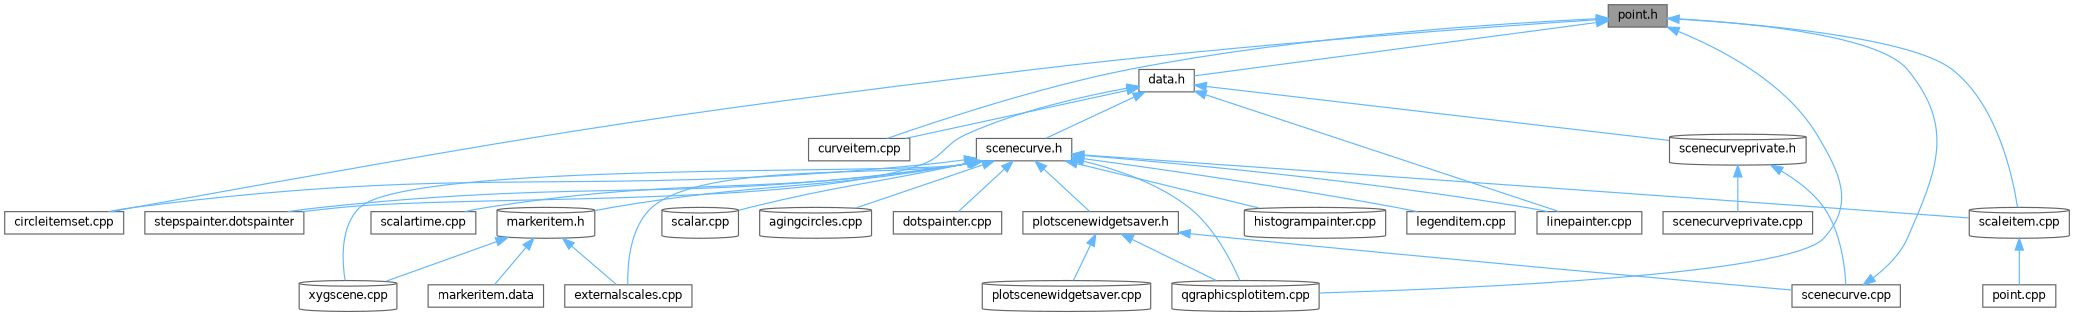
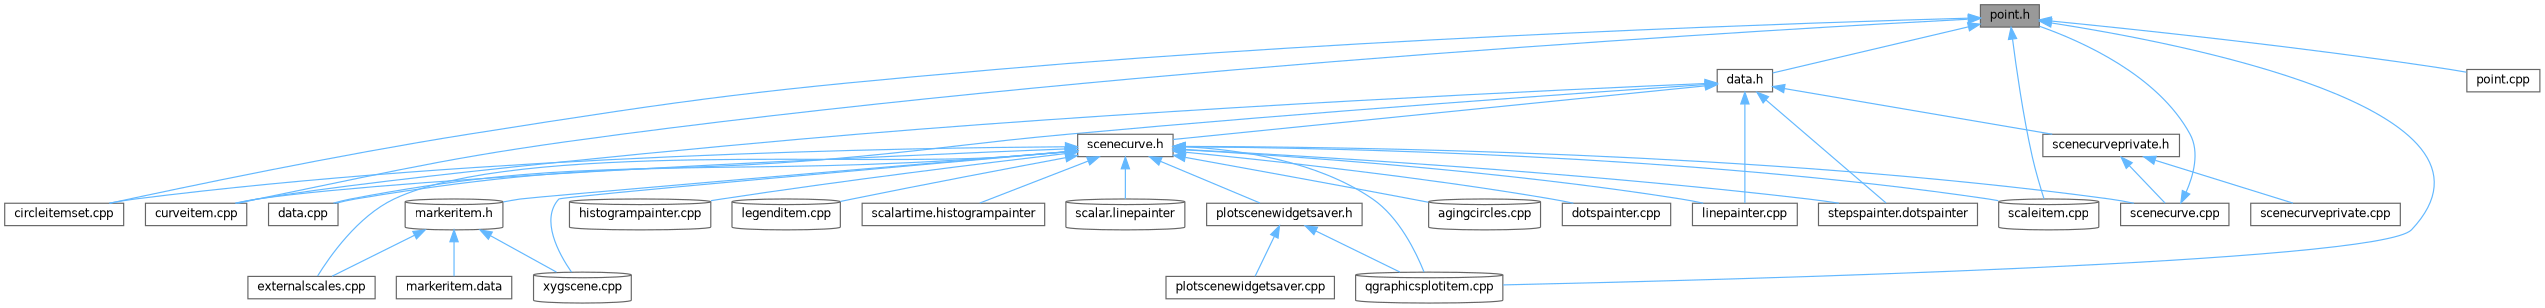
node "scenecurveprivate.h": shape cylinder -> box
edge "curveitem.cpp" -> "scenecurve.h": added
node "data.cpp": added
node "scalartime.cpp": label "scalartime.cpp" -> "scalartime.histogrampainter"
node "scalar.cpp": label "scalar.cpp" -> "scalar.linepainter"
node "legenditem.cpp": shape box -> cylinder
edge "scenecurve.cpp" -> "plotscenewidgetsaver.h": now "scenecurve.cpp" -> "scenecurve.h"
edge "point.cpp" -> "scaleitem.cpp": now "point.cpp" -> "point.h"
node "plotscenewidgetsaver.cpp": shape cylinder -> box
